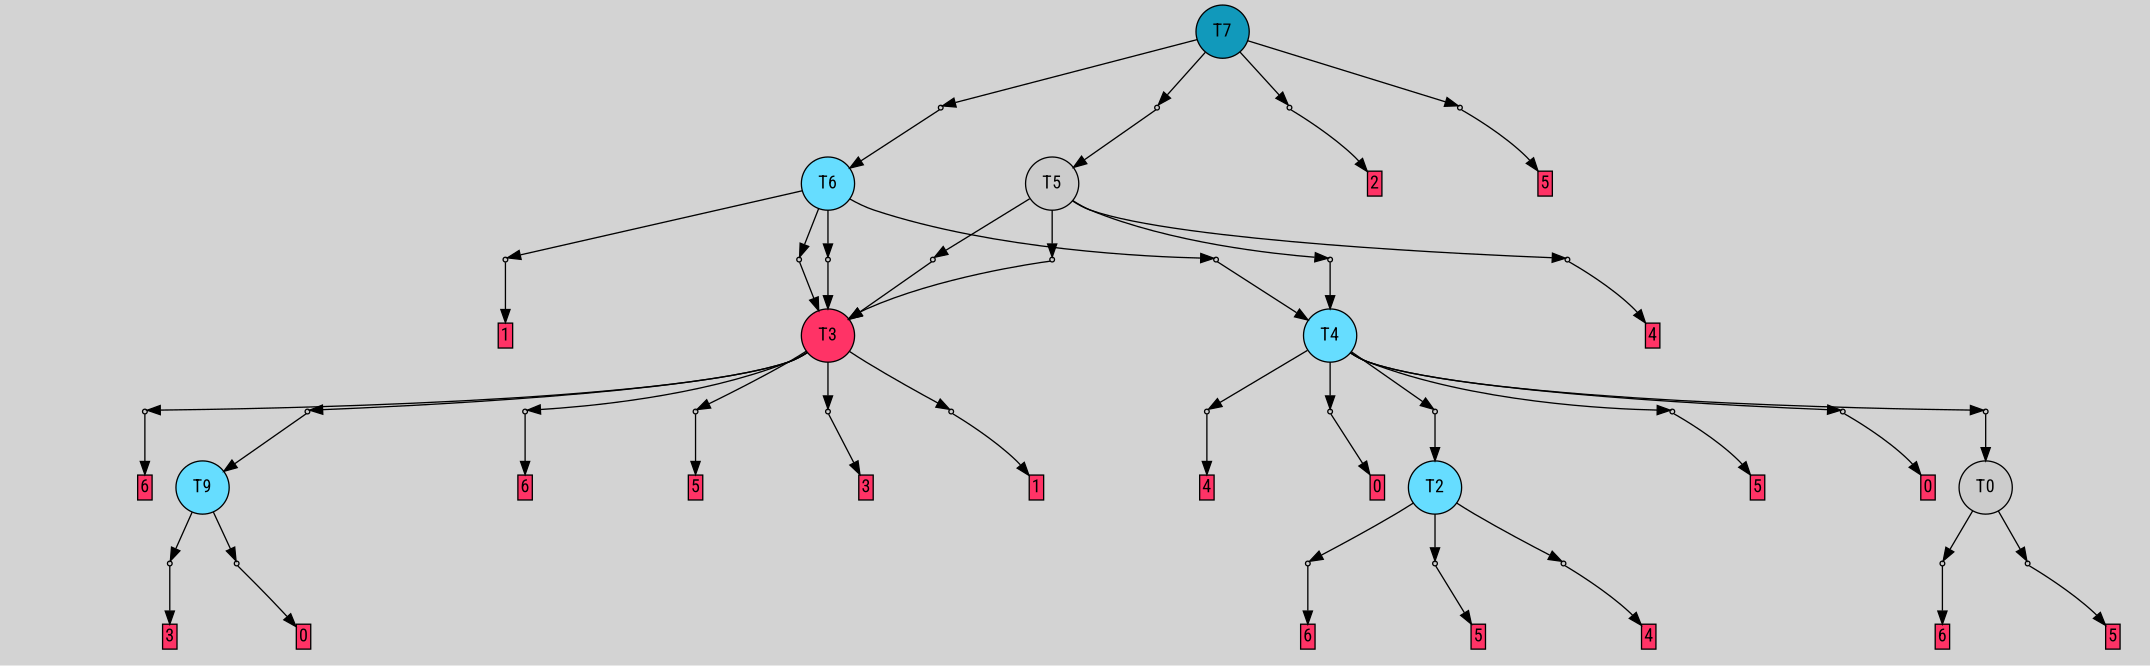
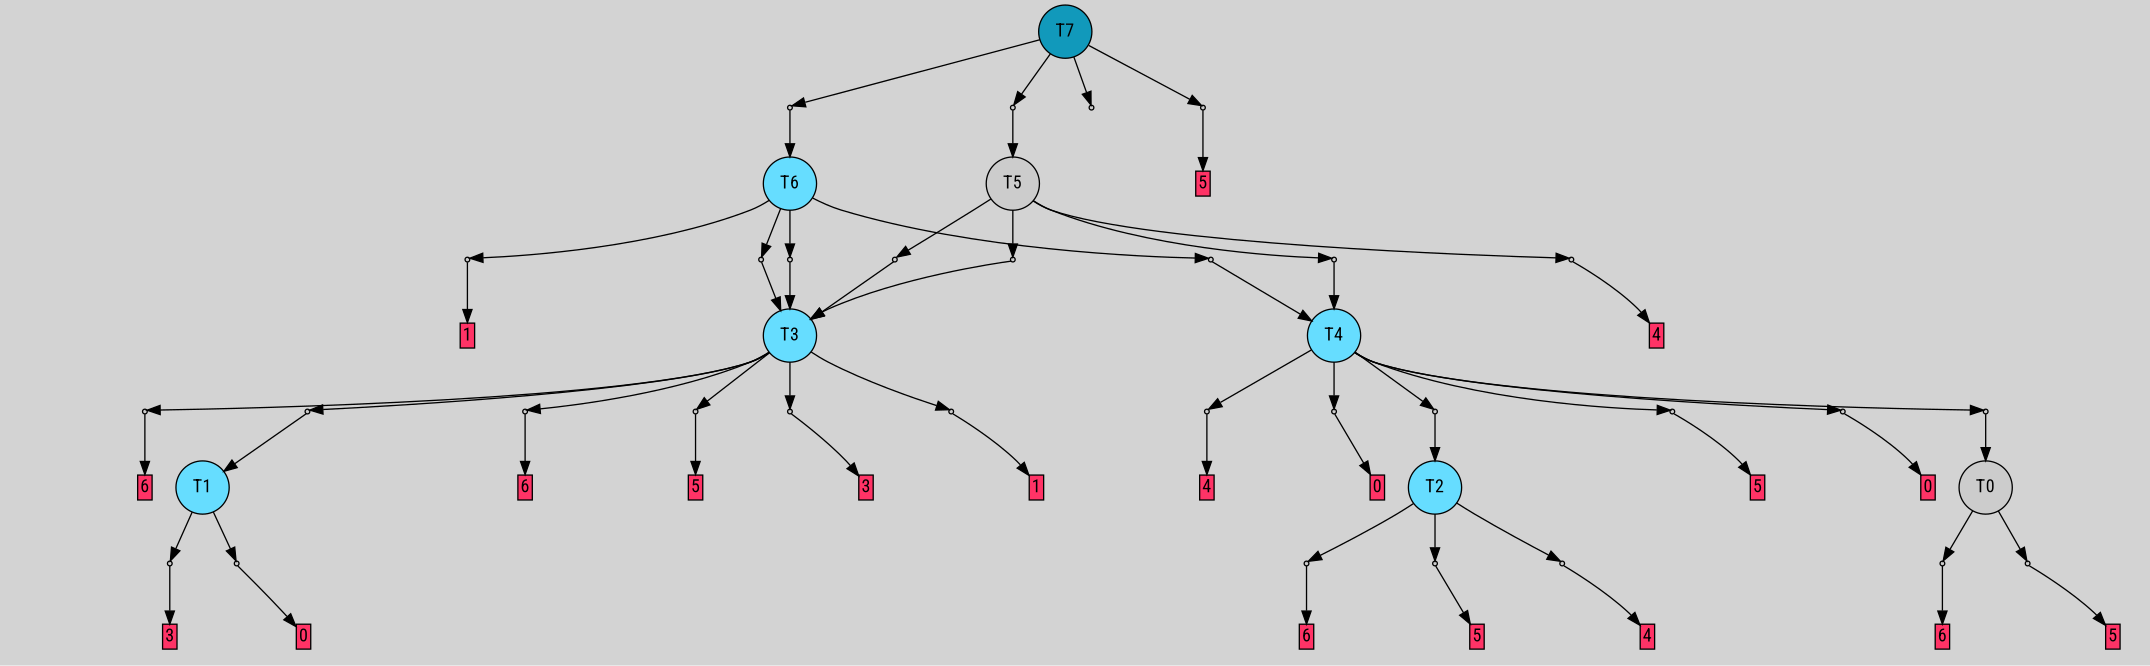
node "2": removed
node "T3": fillcolor #ff3366 -> #66ddff
node "T9": label "T9" -> "T1"
